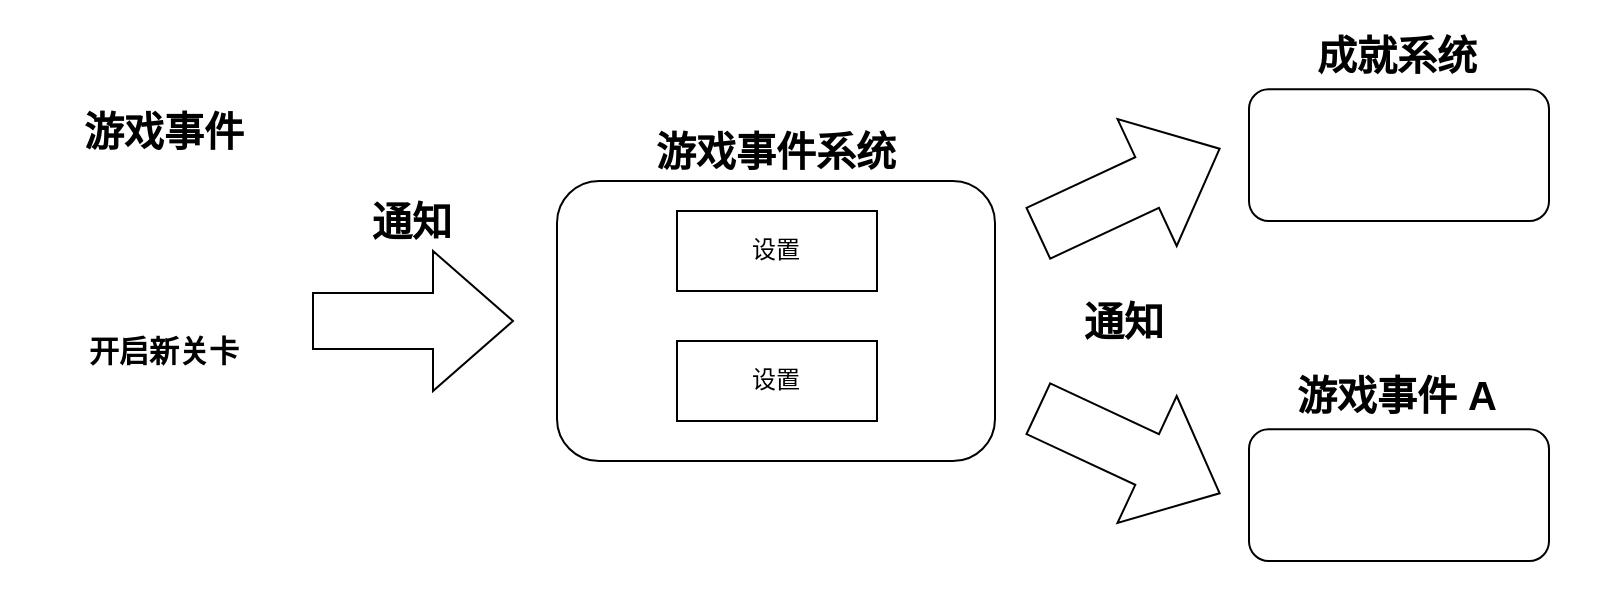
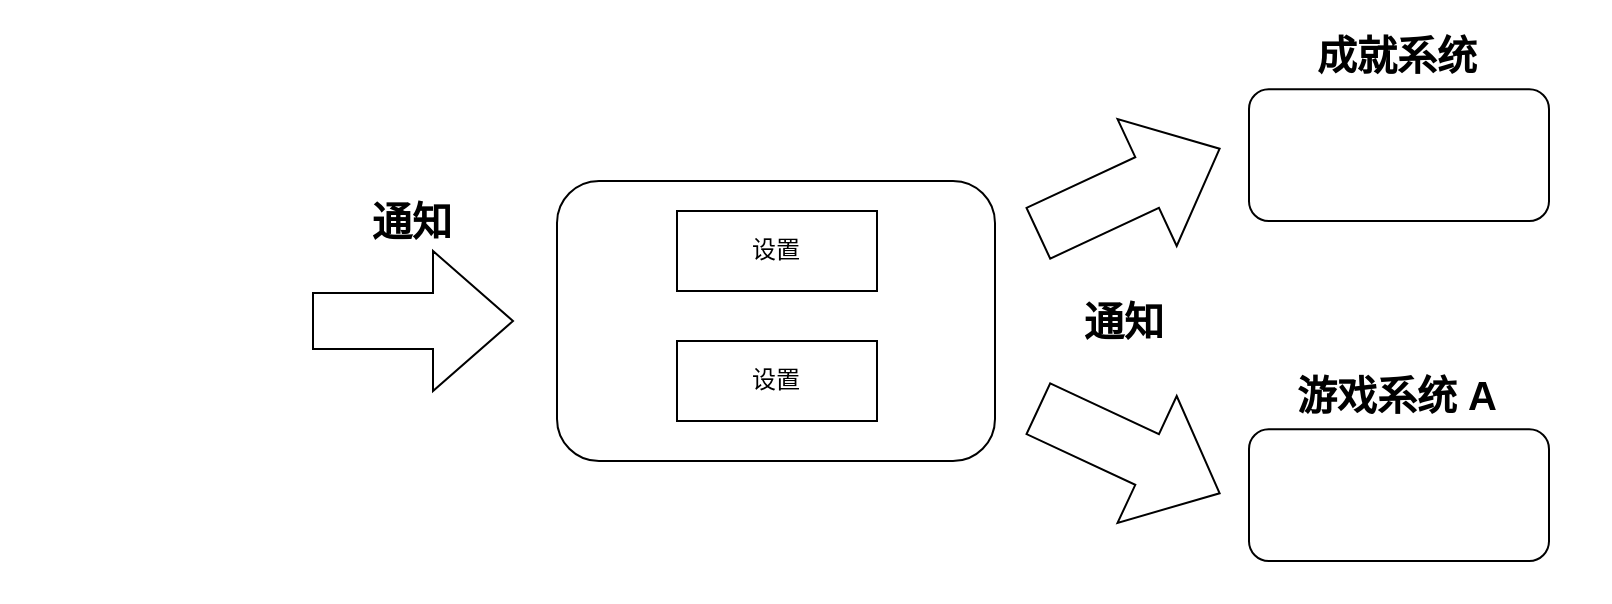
node "游戏事件": removed
node "游戏事件系统": removed
node "开启新关卡": removed
node "游戏事件 A": label "游戏事件 A" -> "游戏系统 A"
